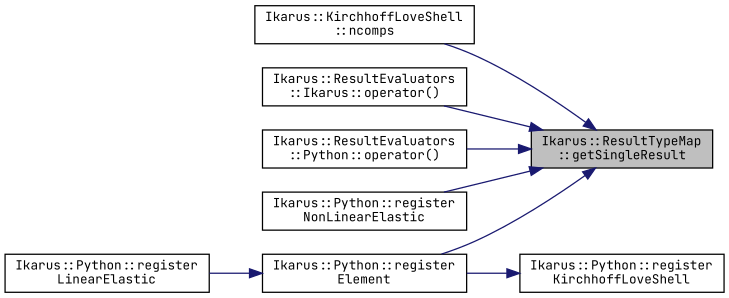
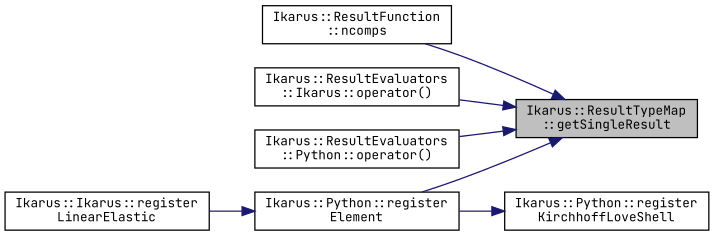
node "Ikarus::KirchhoffLoveShell ::ncomps": label "Ikarus::KirchhoffLoveShell ::ncomps" -> "Ikarus::ResultFunction ::ncomps"
node "Ikarus::Python::register NonLinearElastic": removed
node "Ikarus::Python::register LinearElastic": label "Ikarus::Python::register LinearElastic" -> "Ikarus::Ikarus::register LinearElastic"
